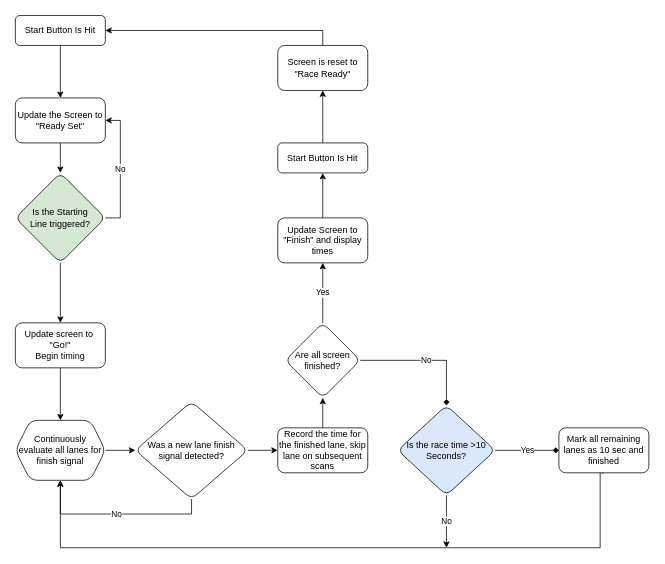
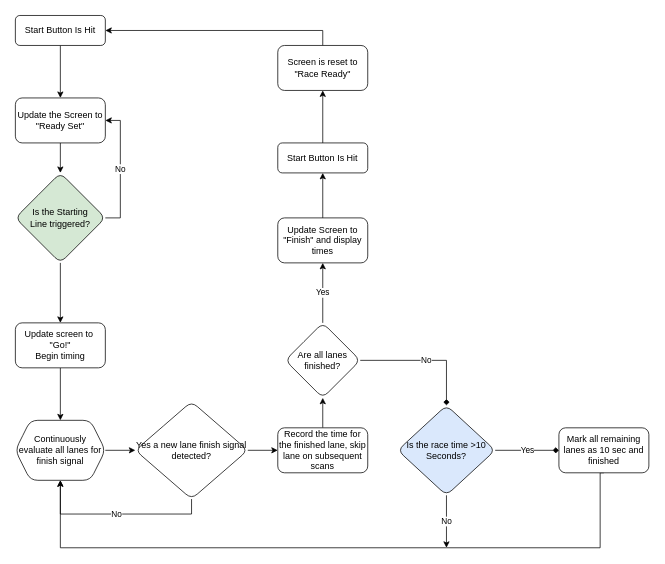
node "Are all screen finished?": label "Are all screen finished?" -> "Are all lanes finished?"
node "Was a new lane finish signal detected?": label "Was a new lane finish signal detected?" -> "Yes a new lane finish signal detected?"
